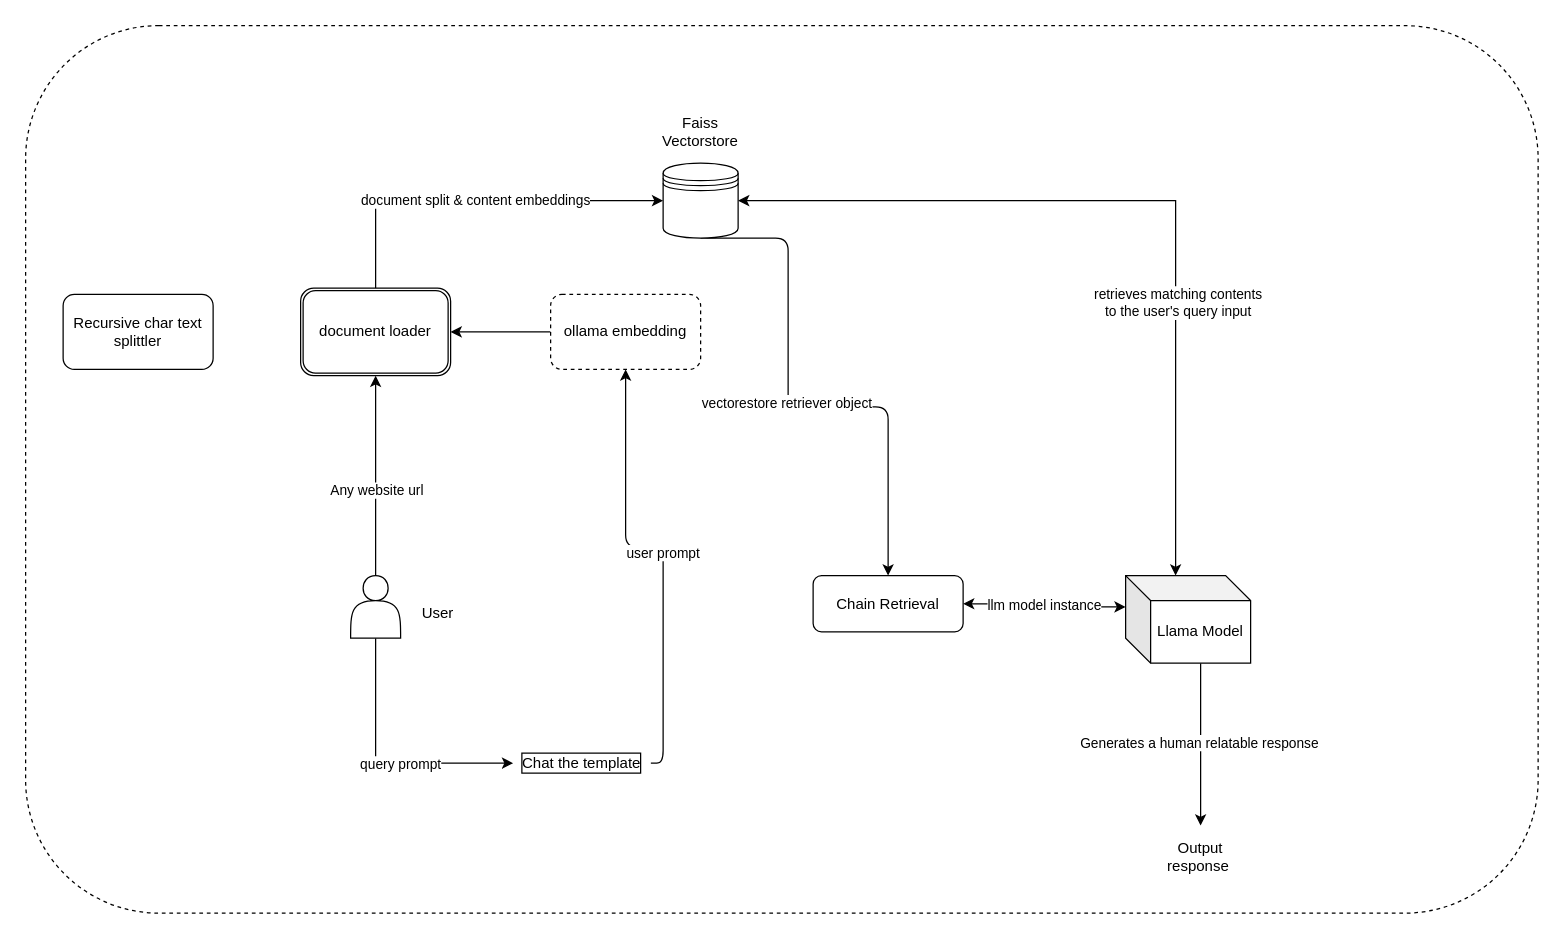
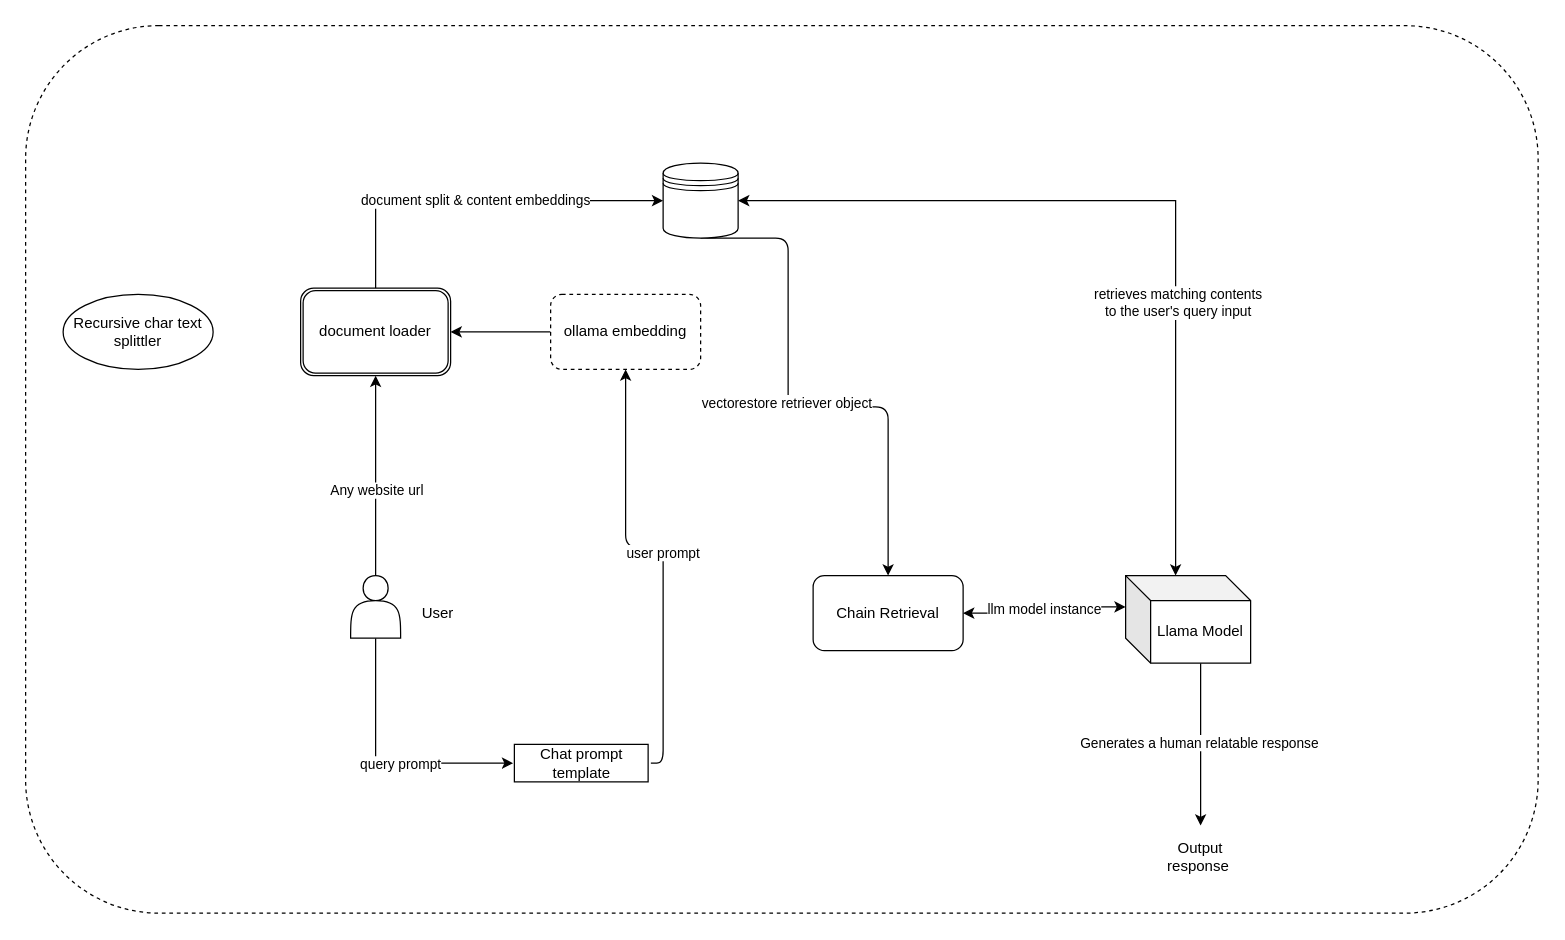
node "Faiss Vectorstore": removed
node "Recursive char text splittler": shape rounded rectangle -> ellipse
node "Chain Retrieval": size 150x56 -> 150x75
node "Chat the template": label "Chat the template" -> "Chat prompt template"
